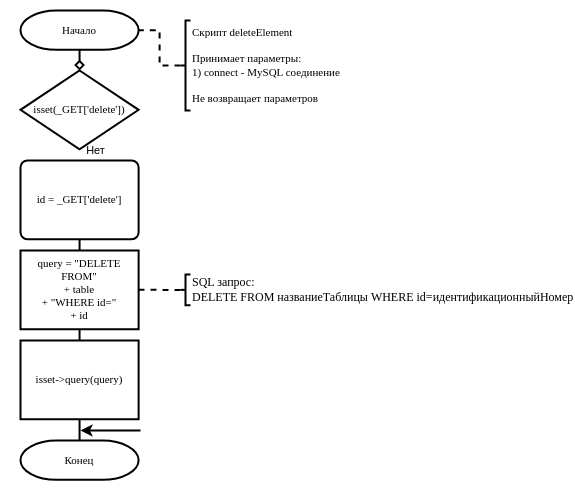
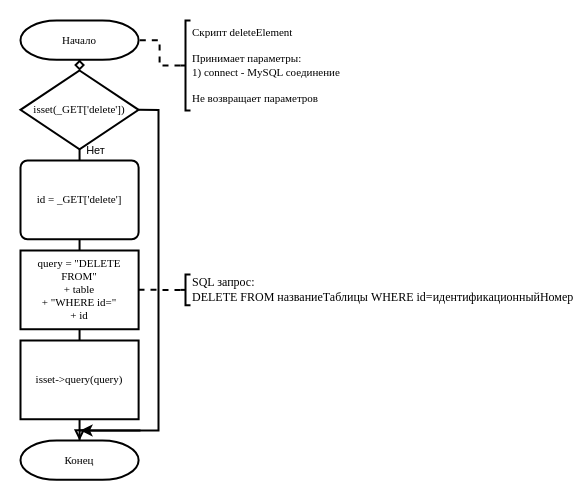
node "Начало": moved (80, 30) -> (80, 40)
edge "isset(_GET['delete'])" -- "id = _GET['delete']": added
edge "isset(_GET['delete'])" -- "Конец": added
edge "isset->query(query)" -- "Конец": arrowhead none -> block
